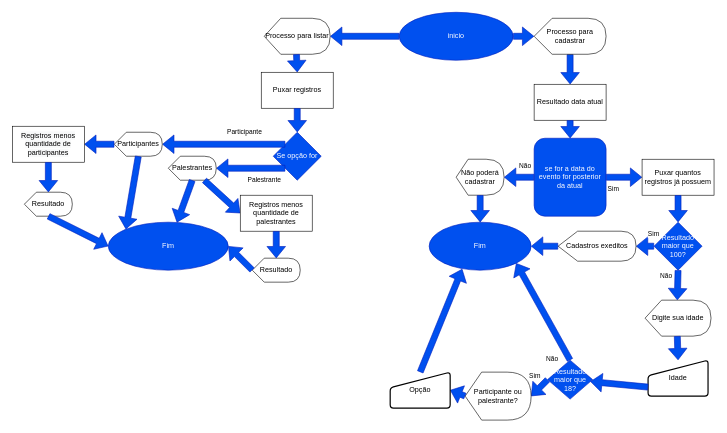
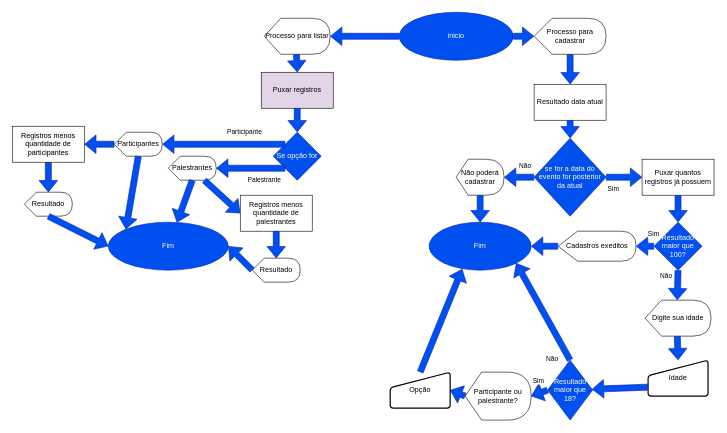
node "Puxar registros": fillcolor #ffffff -> #e1d5e7
node "se for a data do evento for posterior da atual": shape rounded rectangle -> diamond
node "Resultado maior que 18?": size 45x39 -> 45x60
